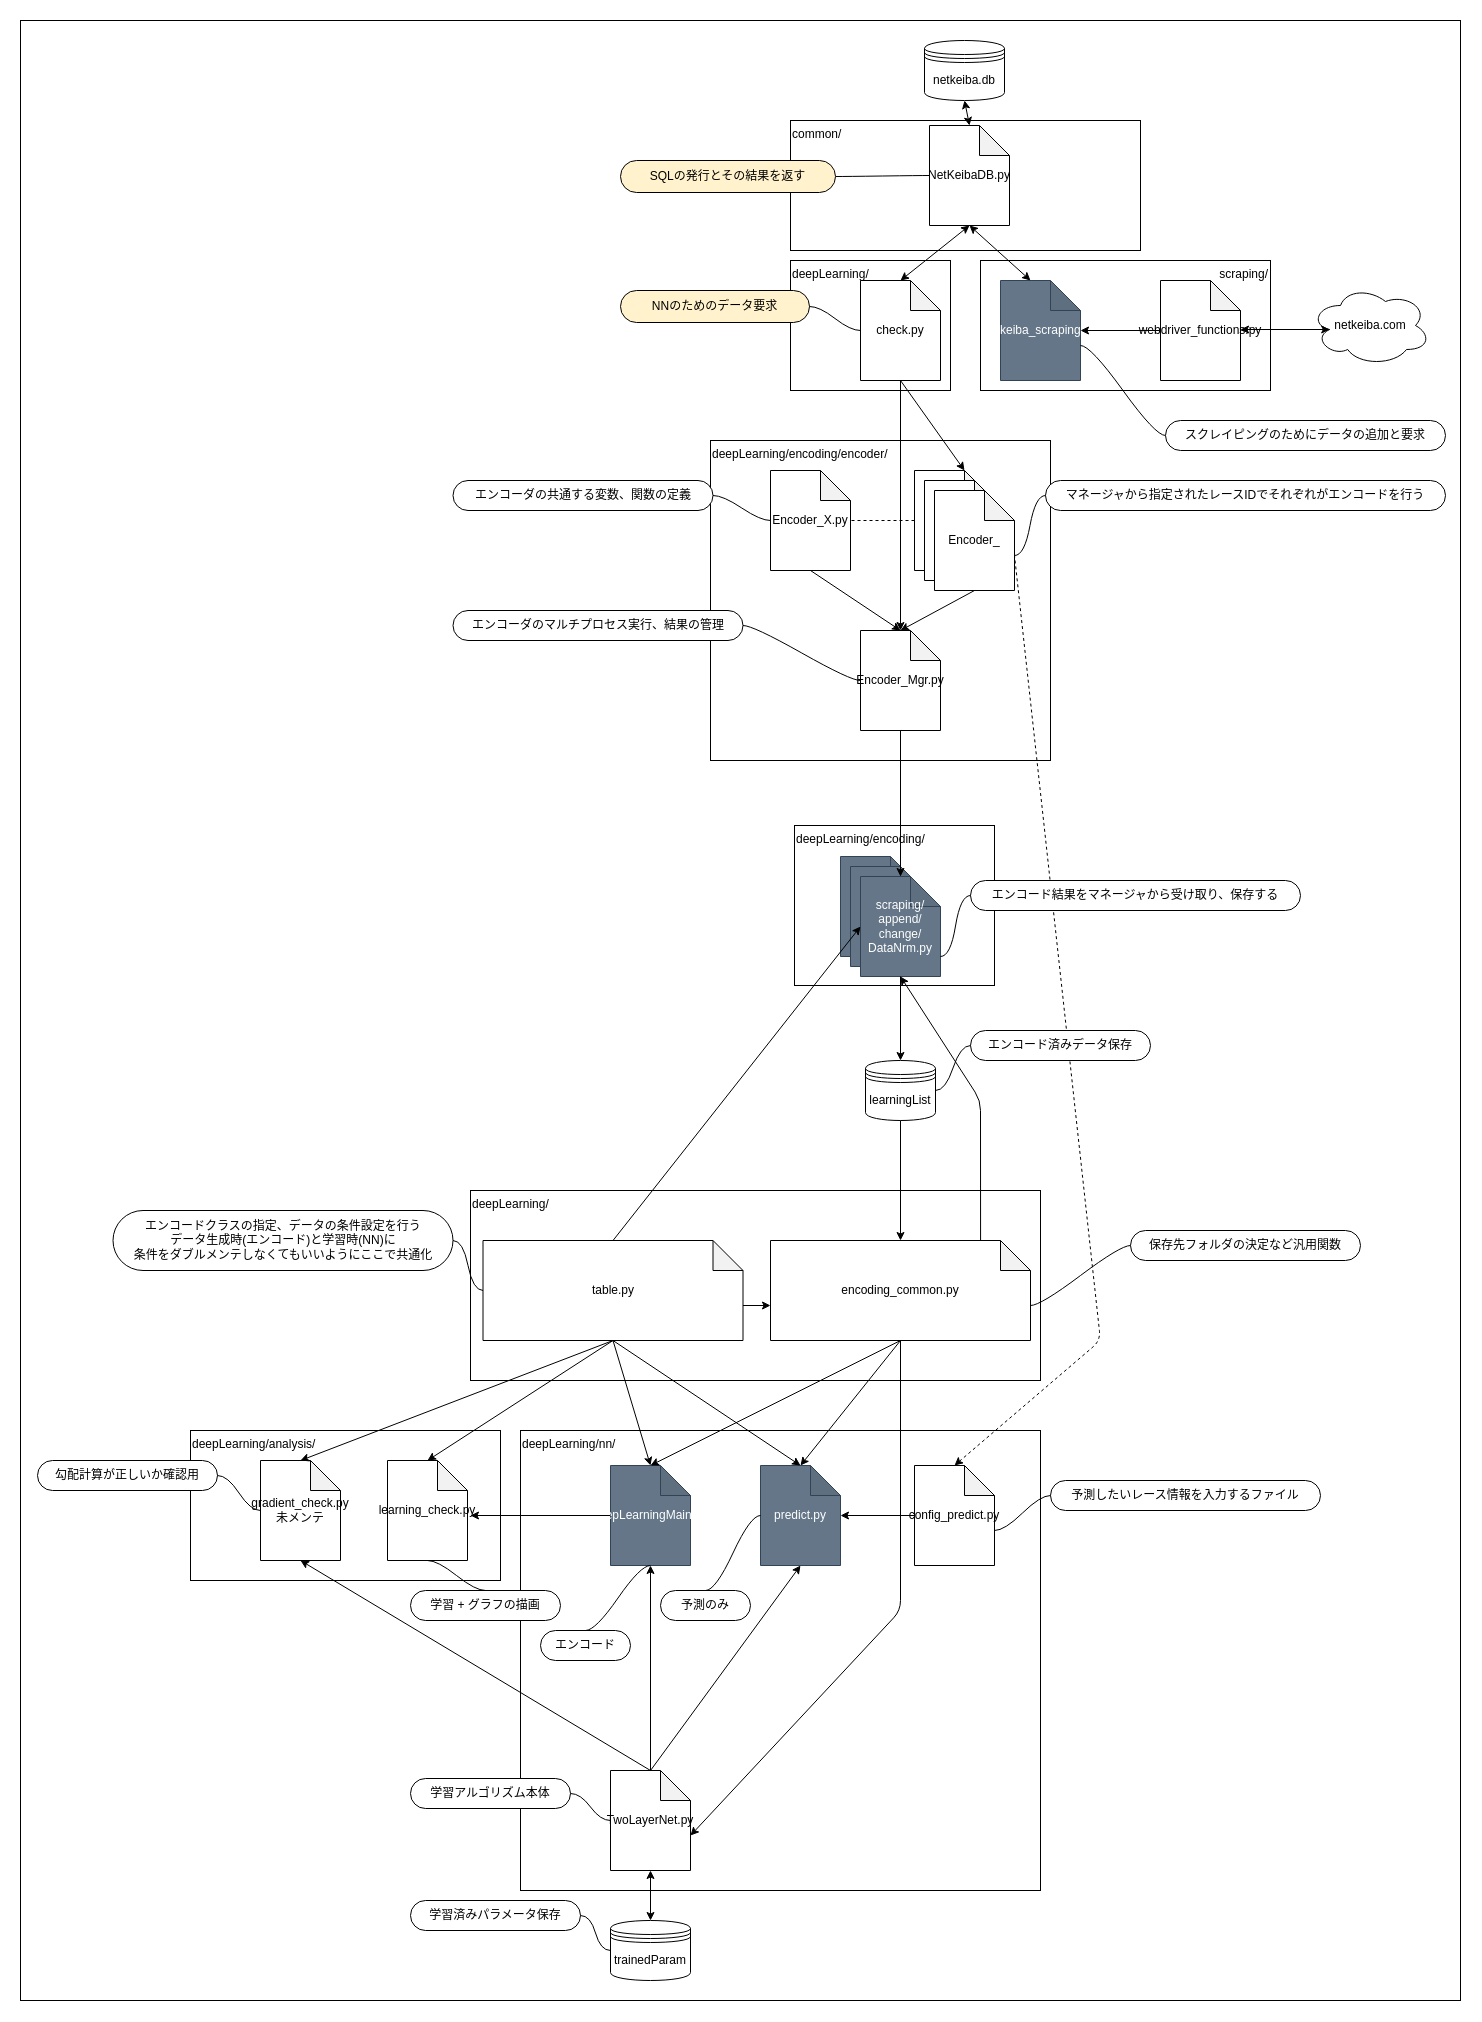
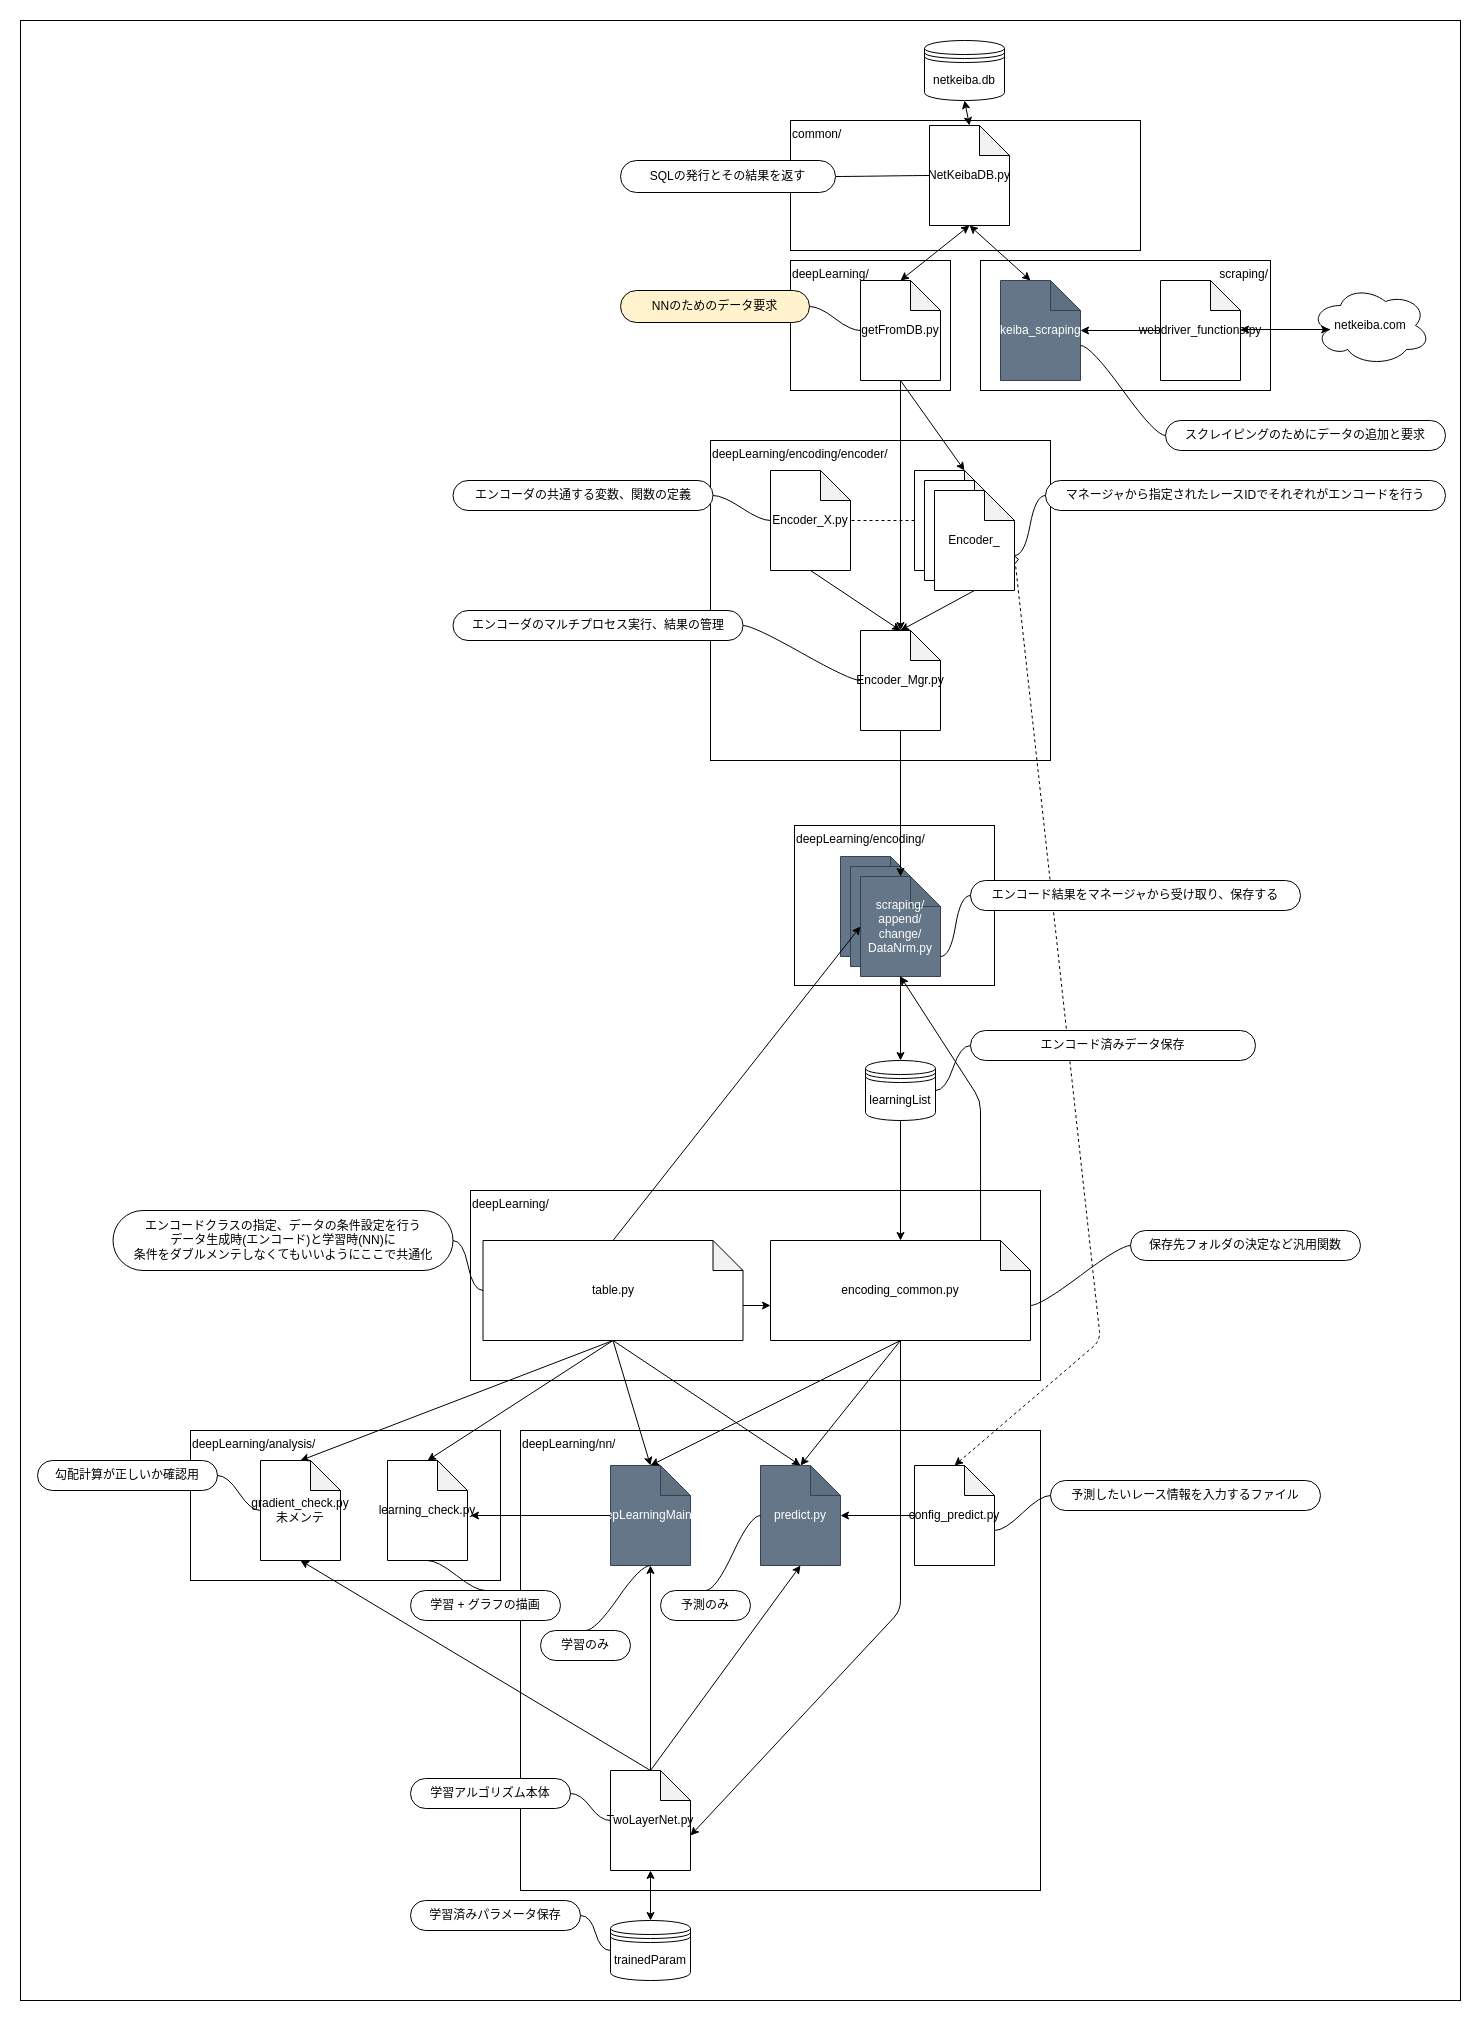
node "SQLの発行とその結果を返す": fillcolor #fff2cc -> #ffffff
node "check.py": label "check.py" -> "getFromDB.py"
edge "Encoder_" -> "config_predict.py": arrowhead none -> diamond
node "エンコード済みデータ保存": size 180x30 -> 285x30
node "エンコード": label "エンコード" -> "学習のみ"
